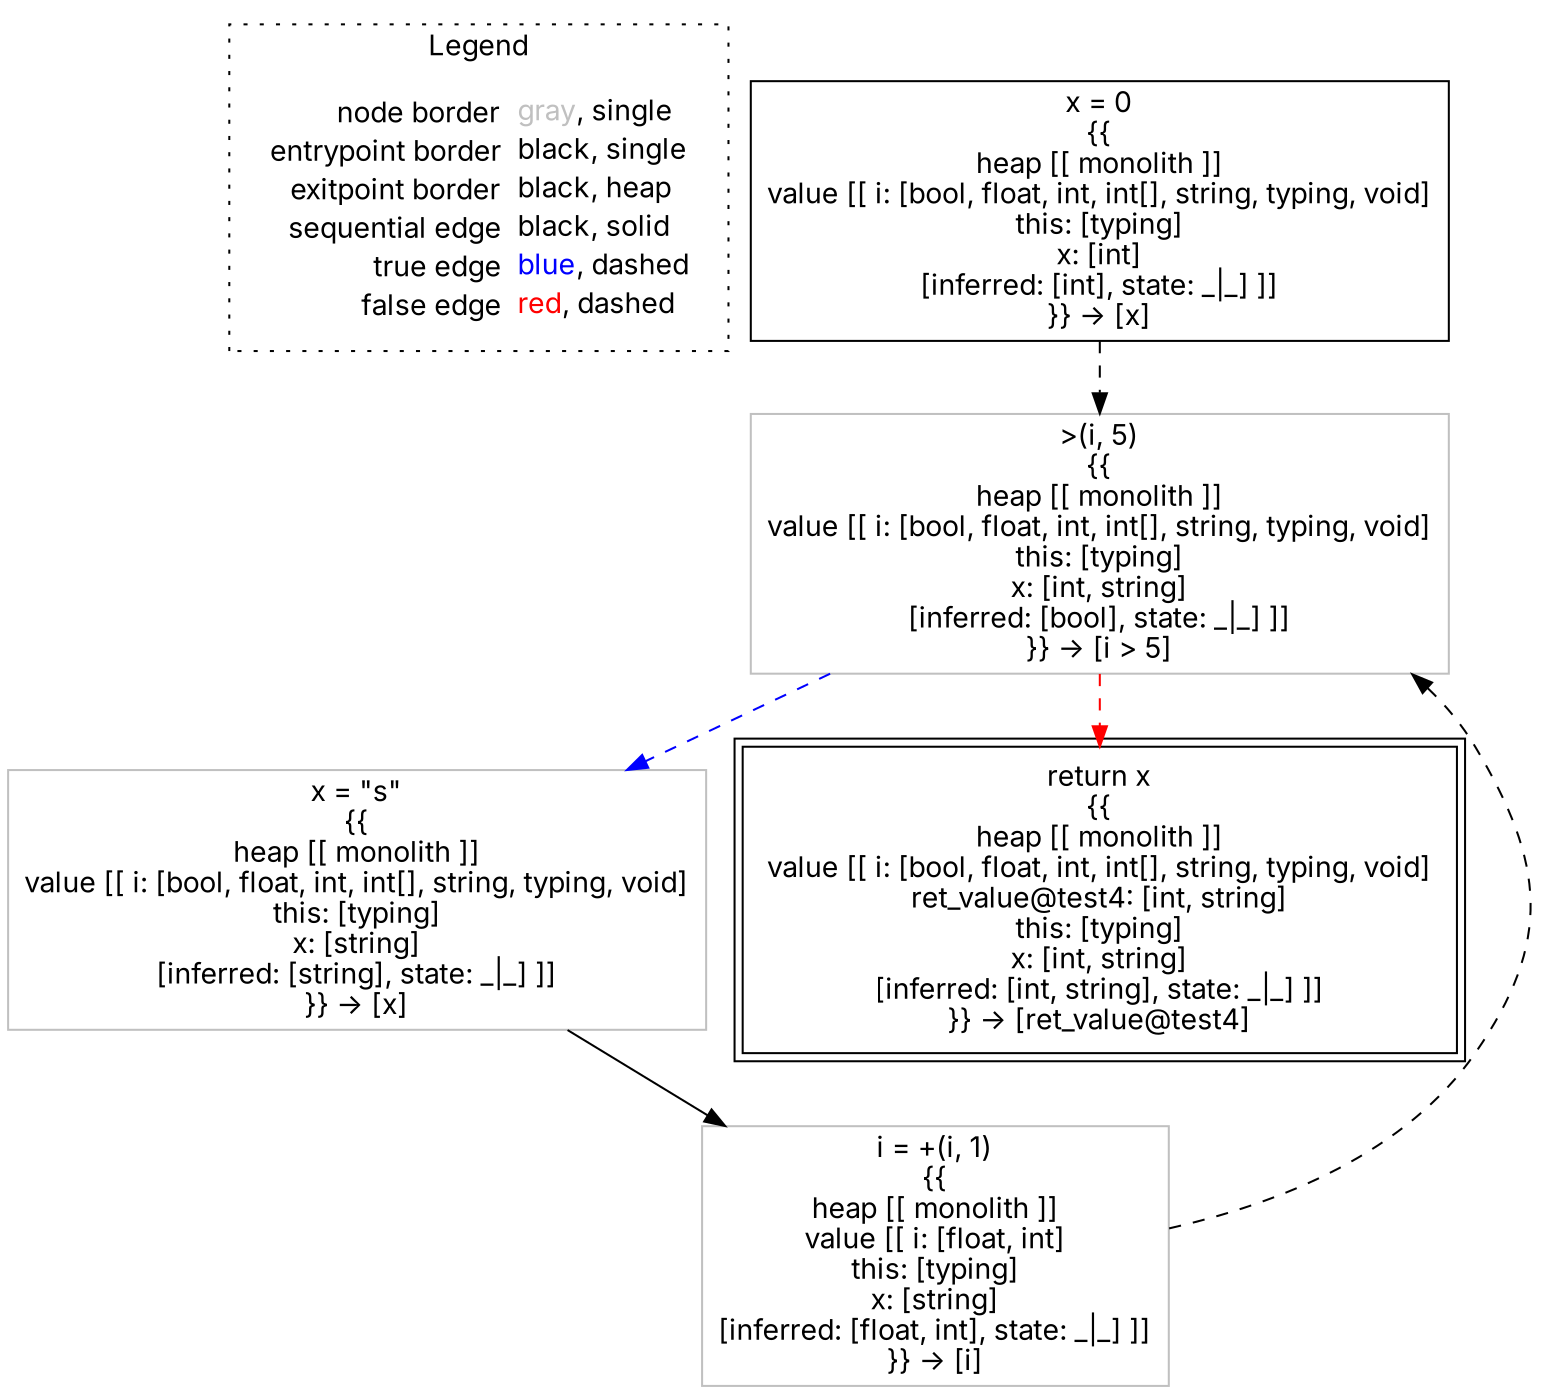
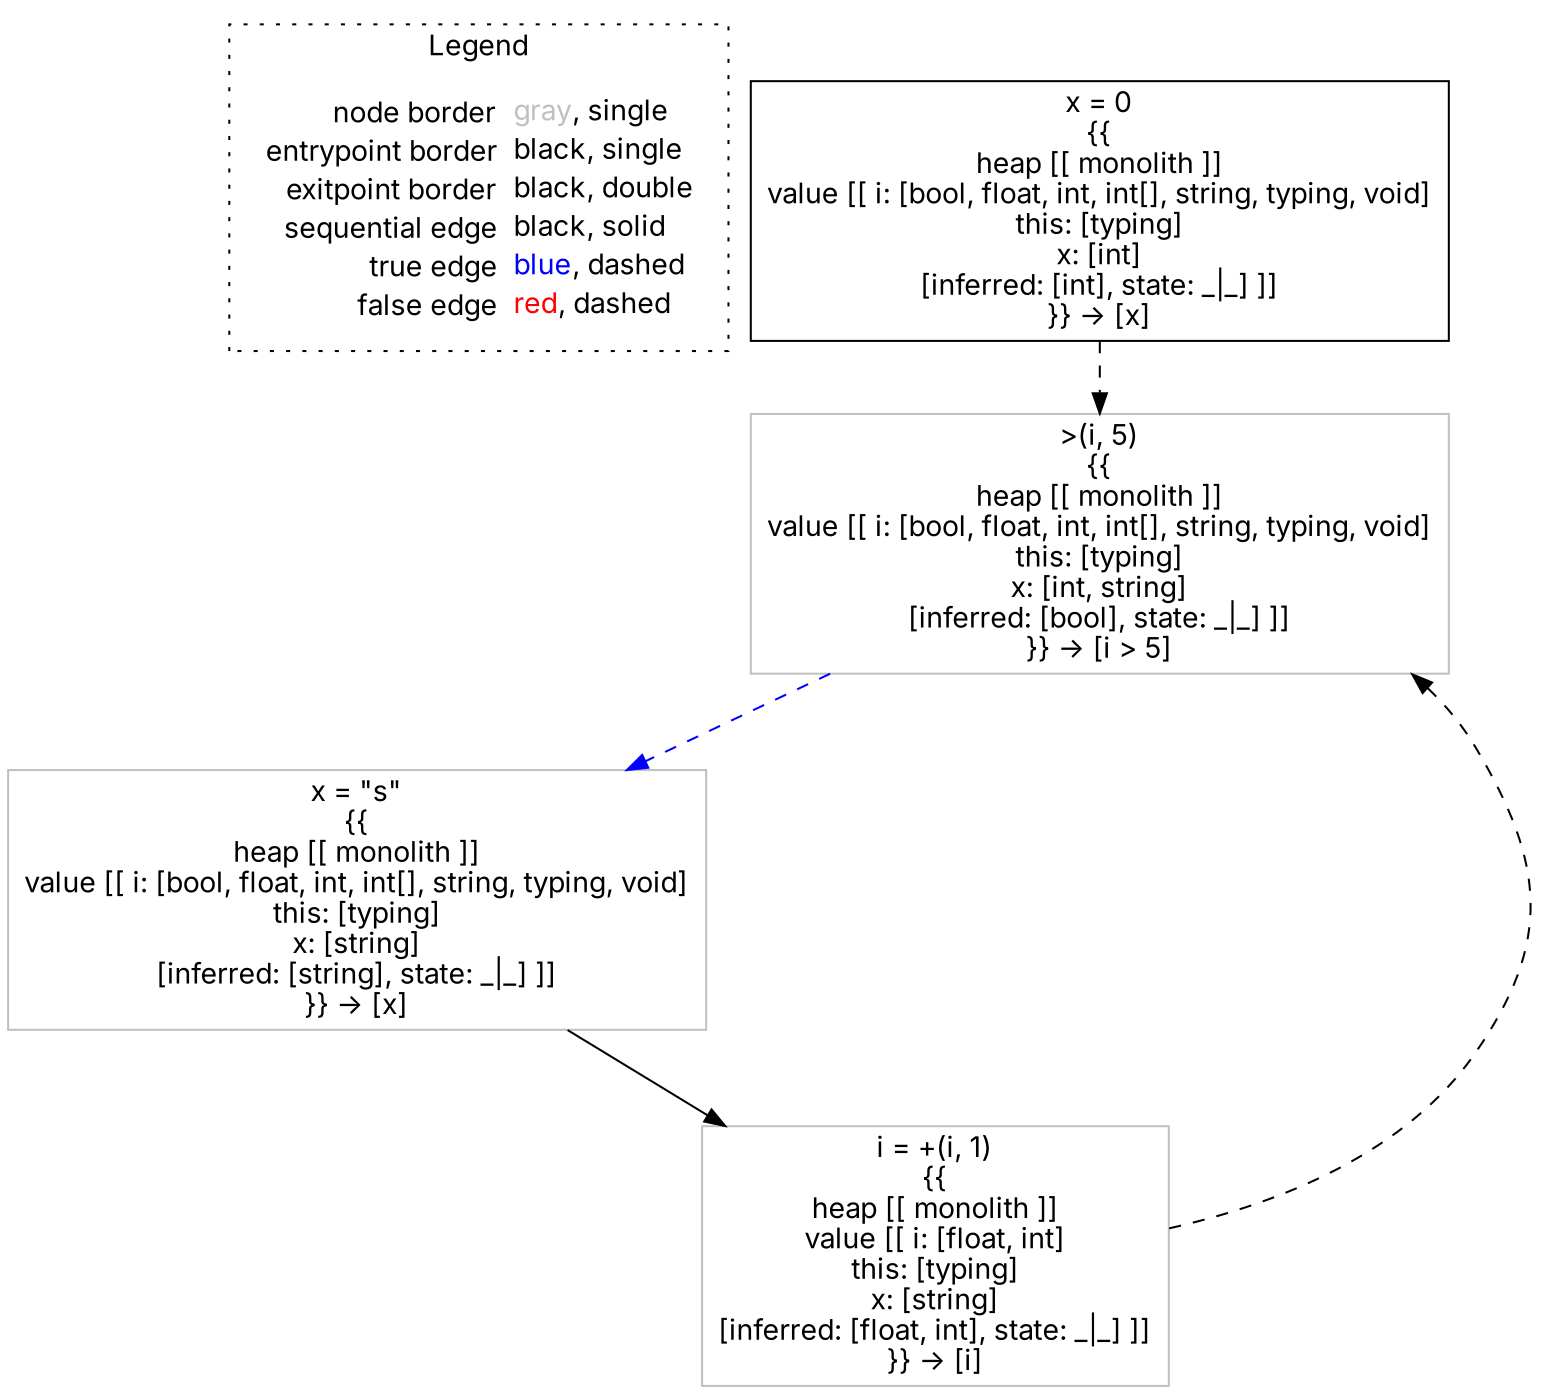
node "node border": text ", heap" -> ", double"
node "return x": removed
